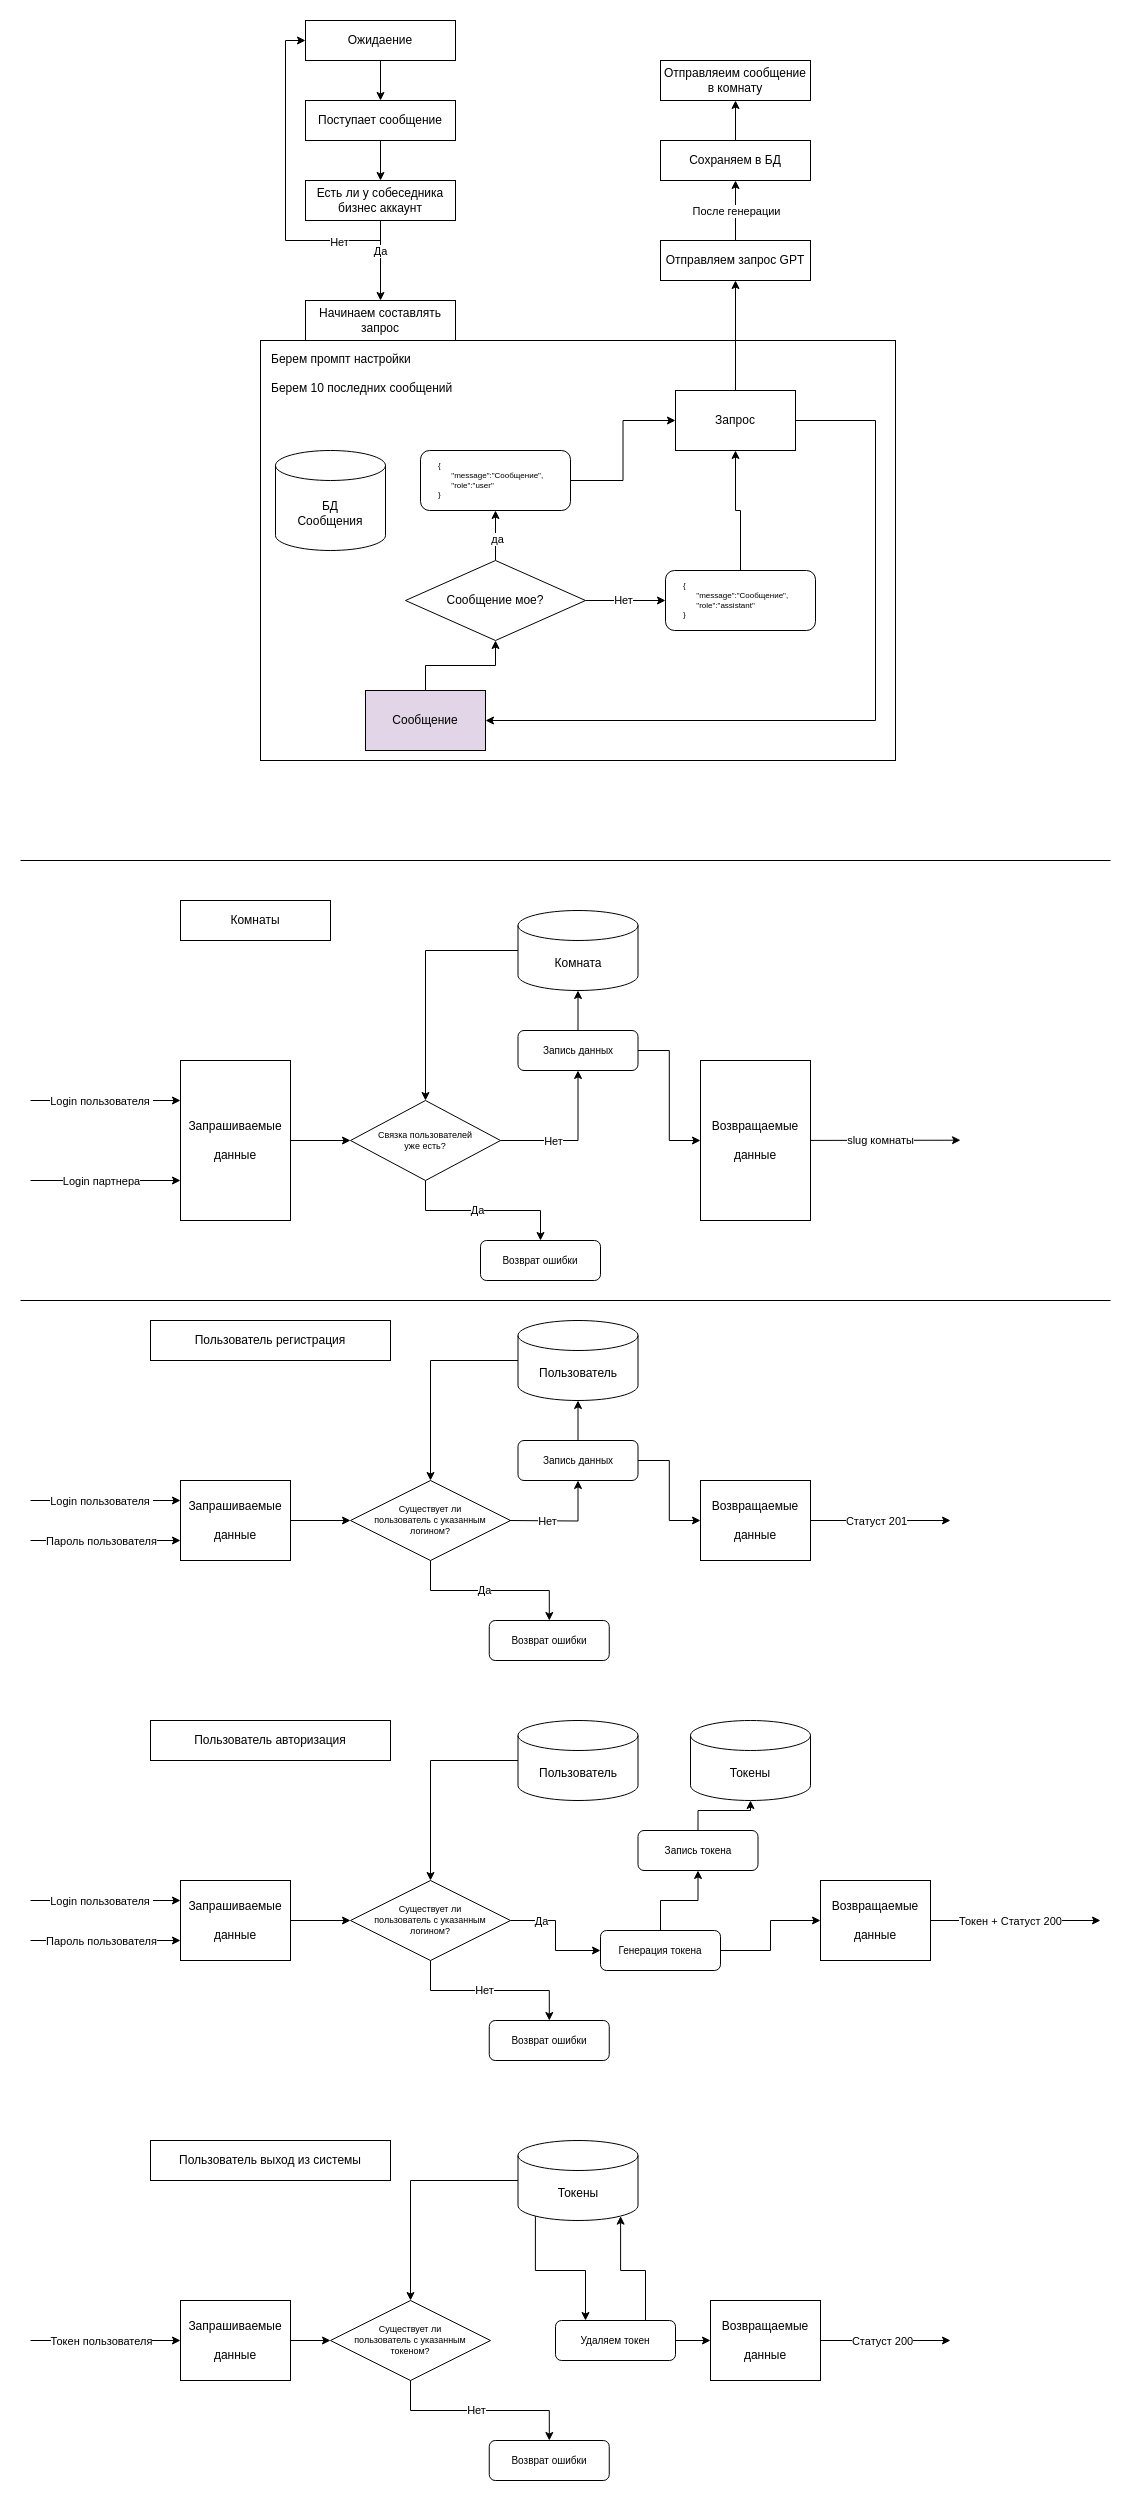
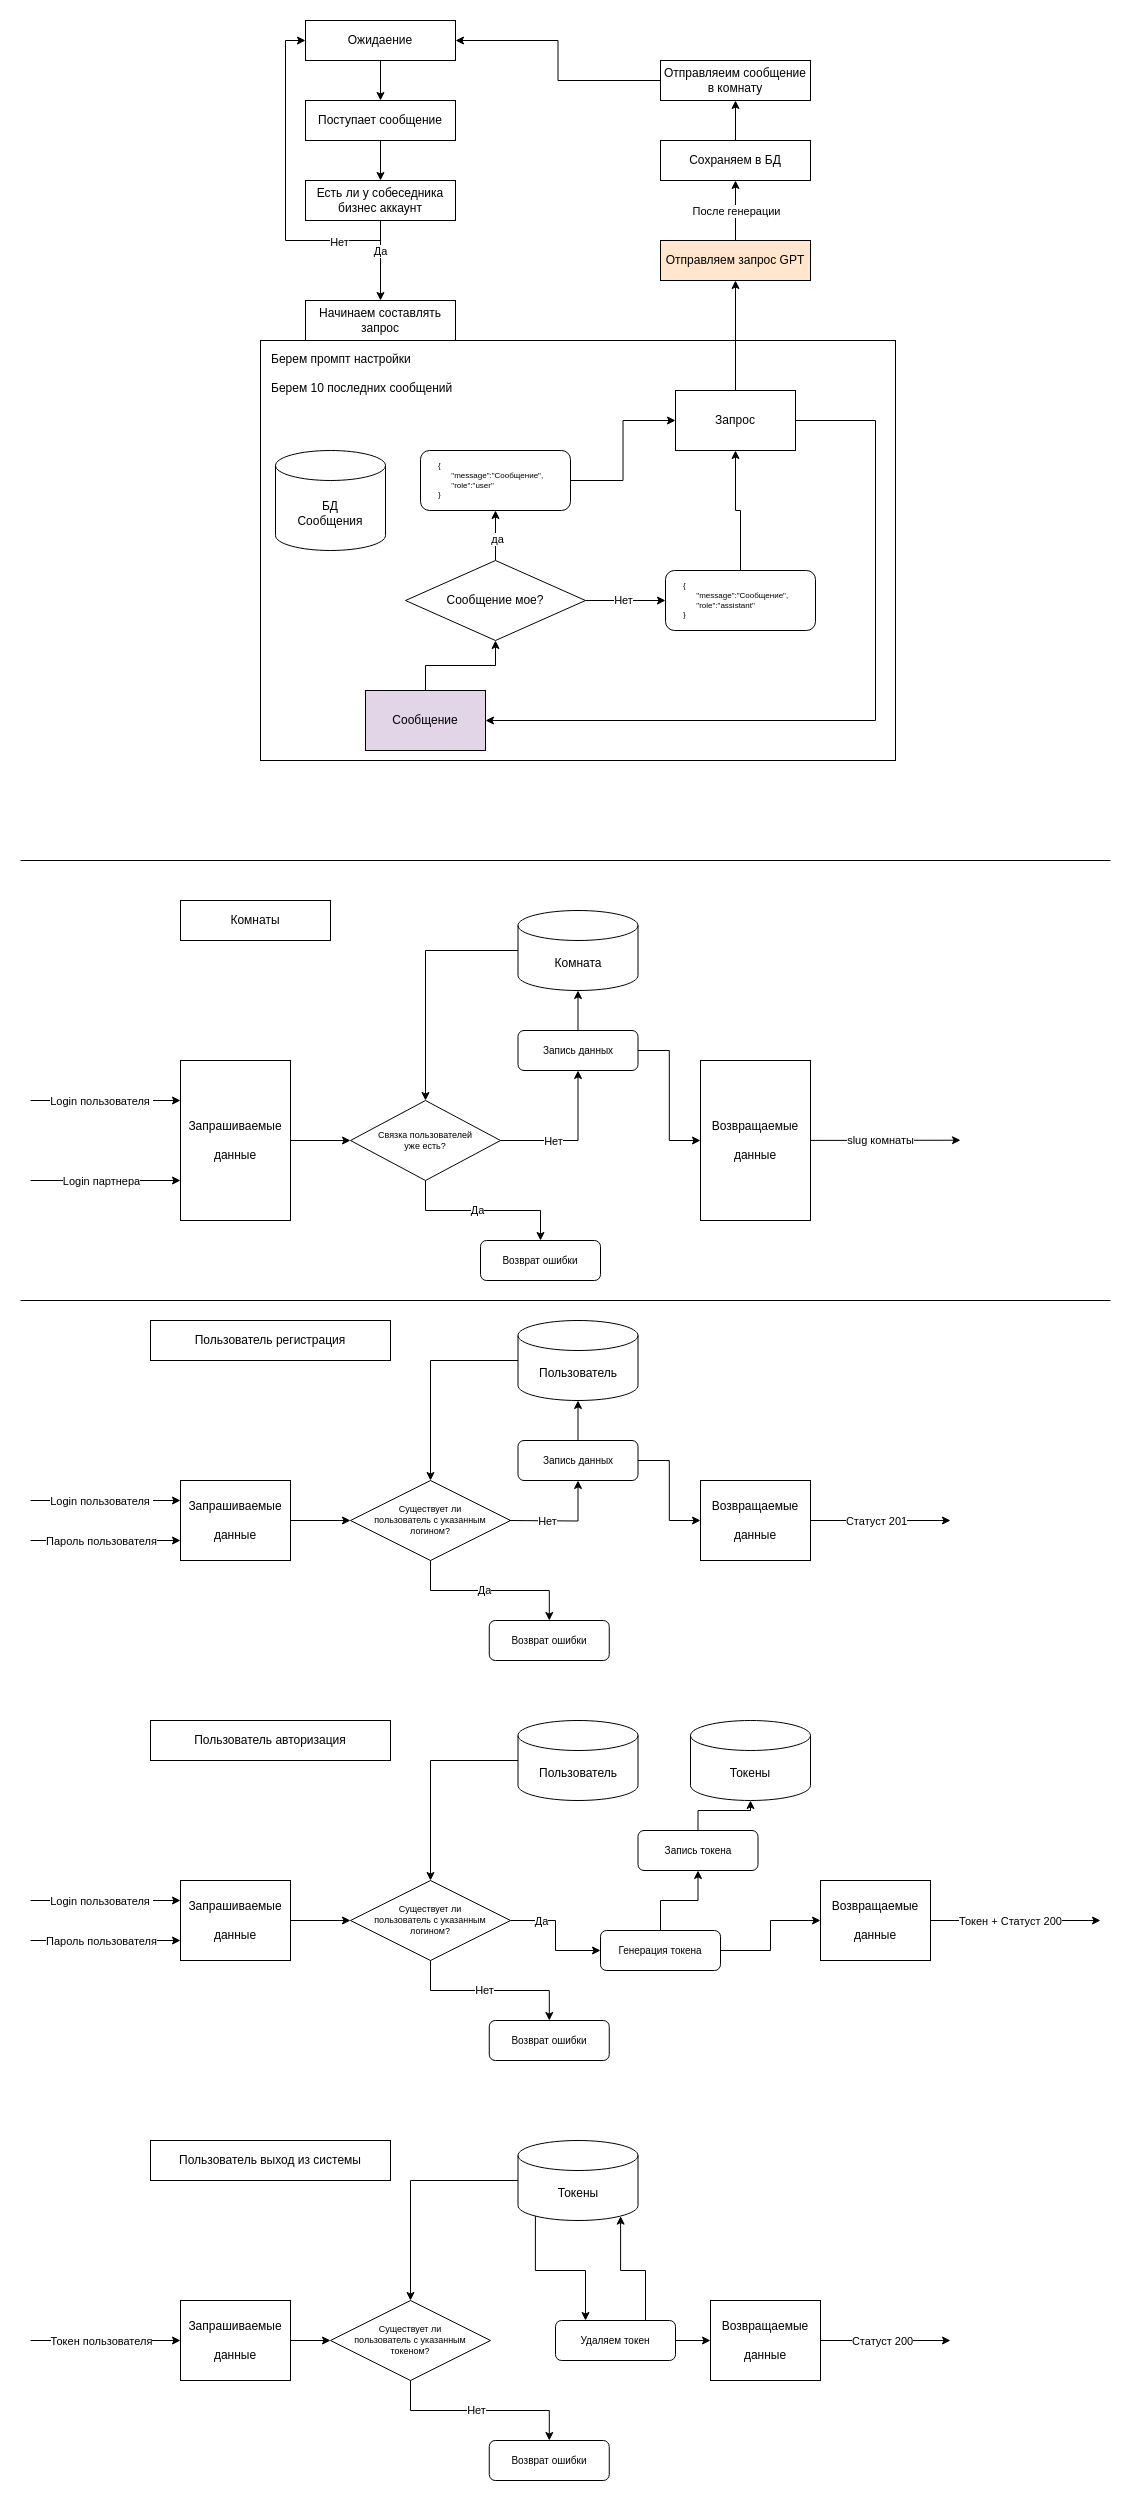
edge "Отправляеим сообщение в комнату" -> "Ожидаение": added
node "Отправляем запрос GPT": fillcolor #ffffff -> #ffe6cc
